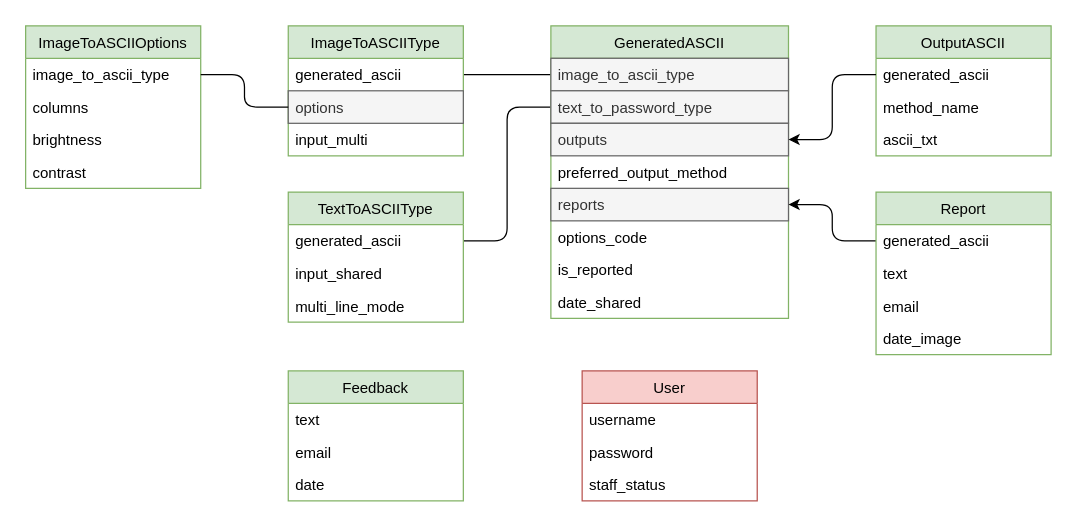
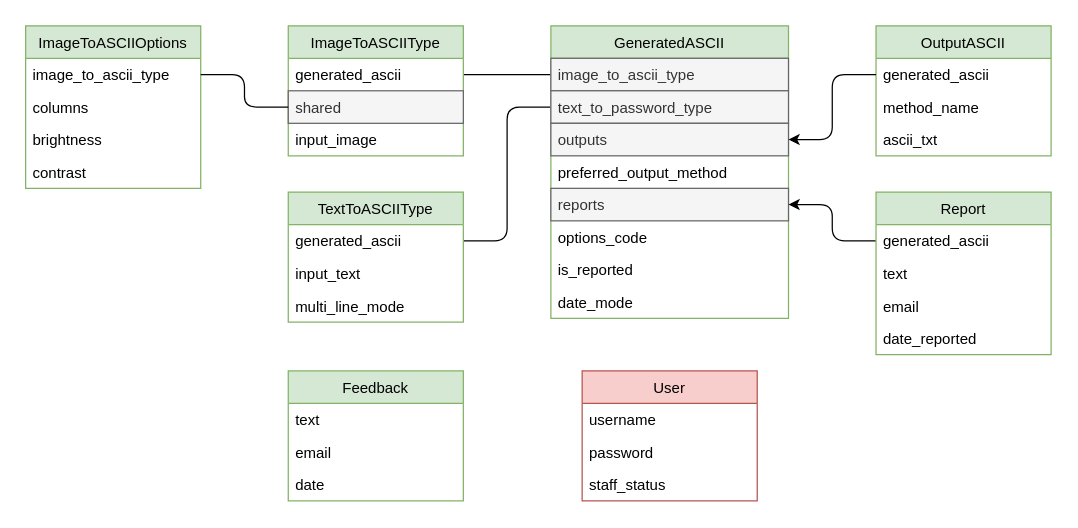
node "options": label "options" -> "shared"
node "input_multi": label "input_multi" -> "input_image"
node "input_shared": label "input_shared" -> "input_text"
node "date_shared": label "date_shared" -> "date_mode"
node "date_image": label "date_image" -> "date_reported"
